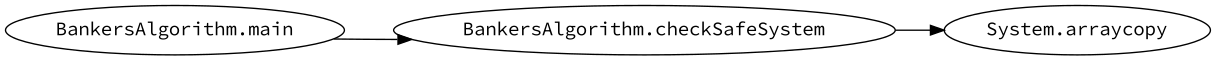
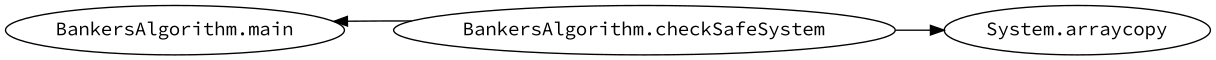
edge "BankersAlgorithm.main" -> "BankersAlgorithm.checkSafeSystem": reversed
